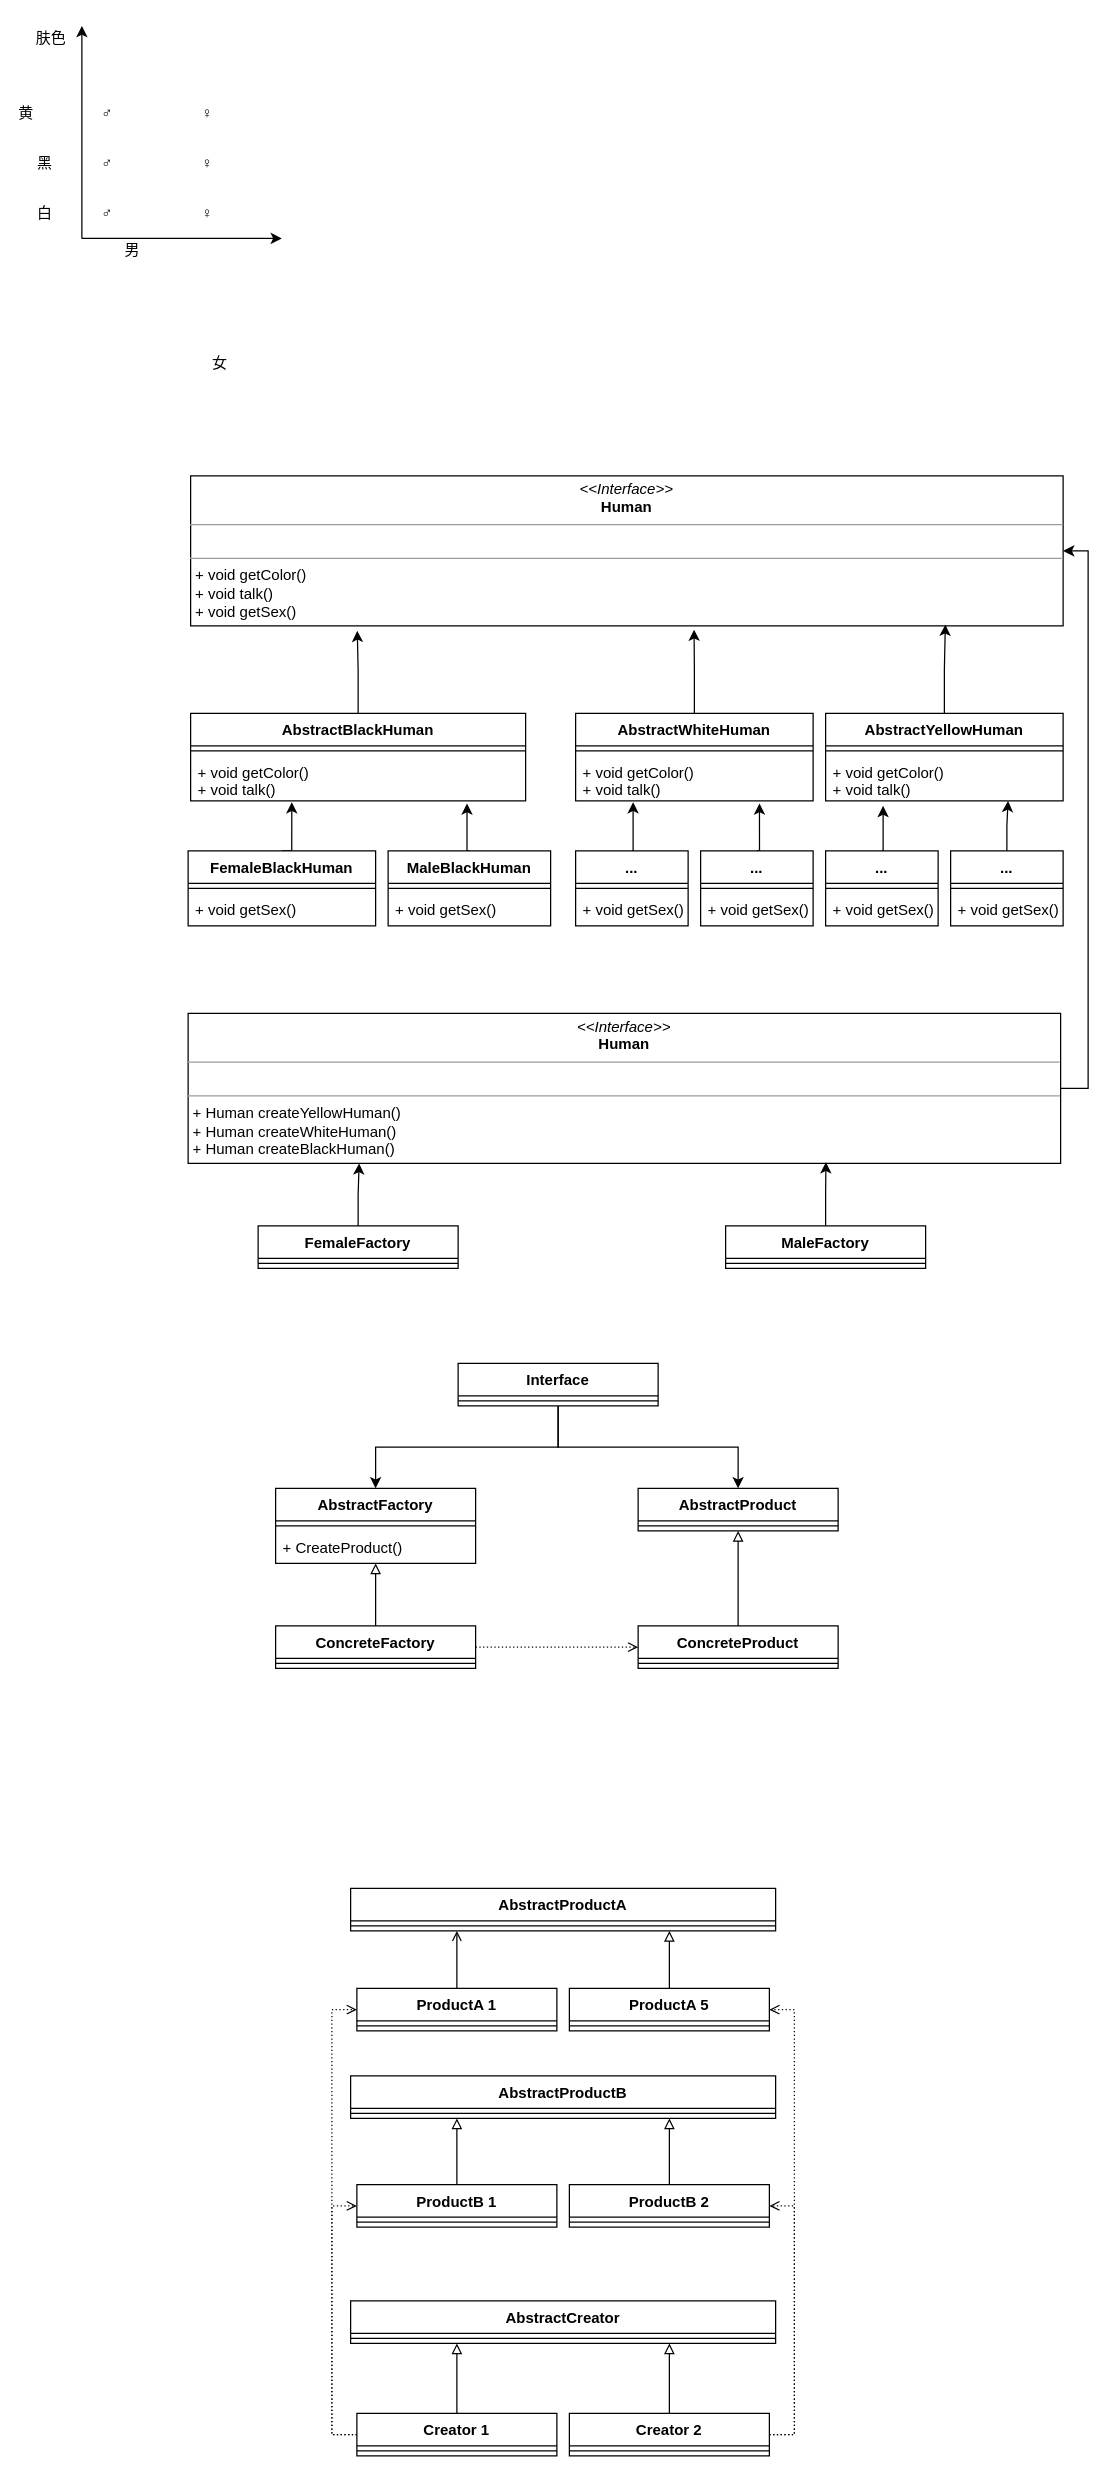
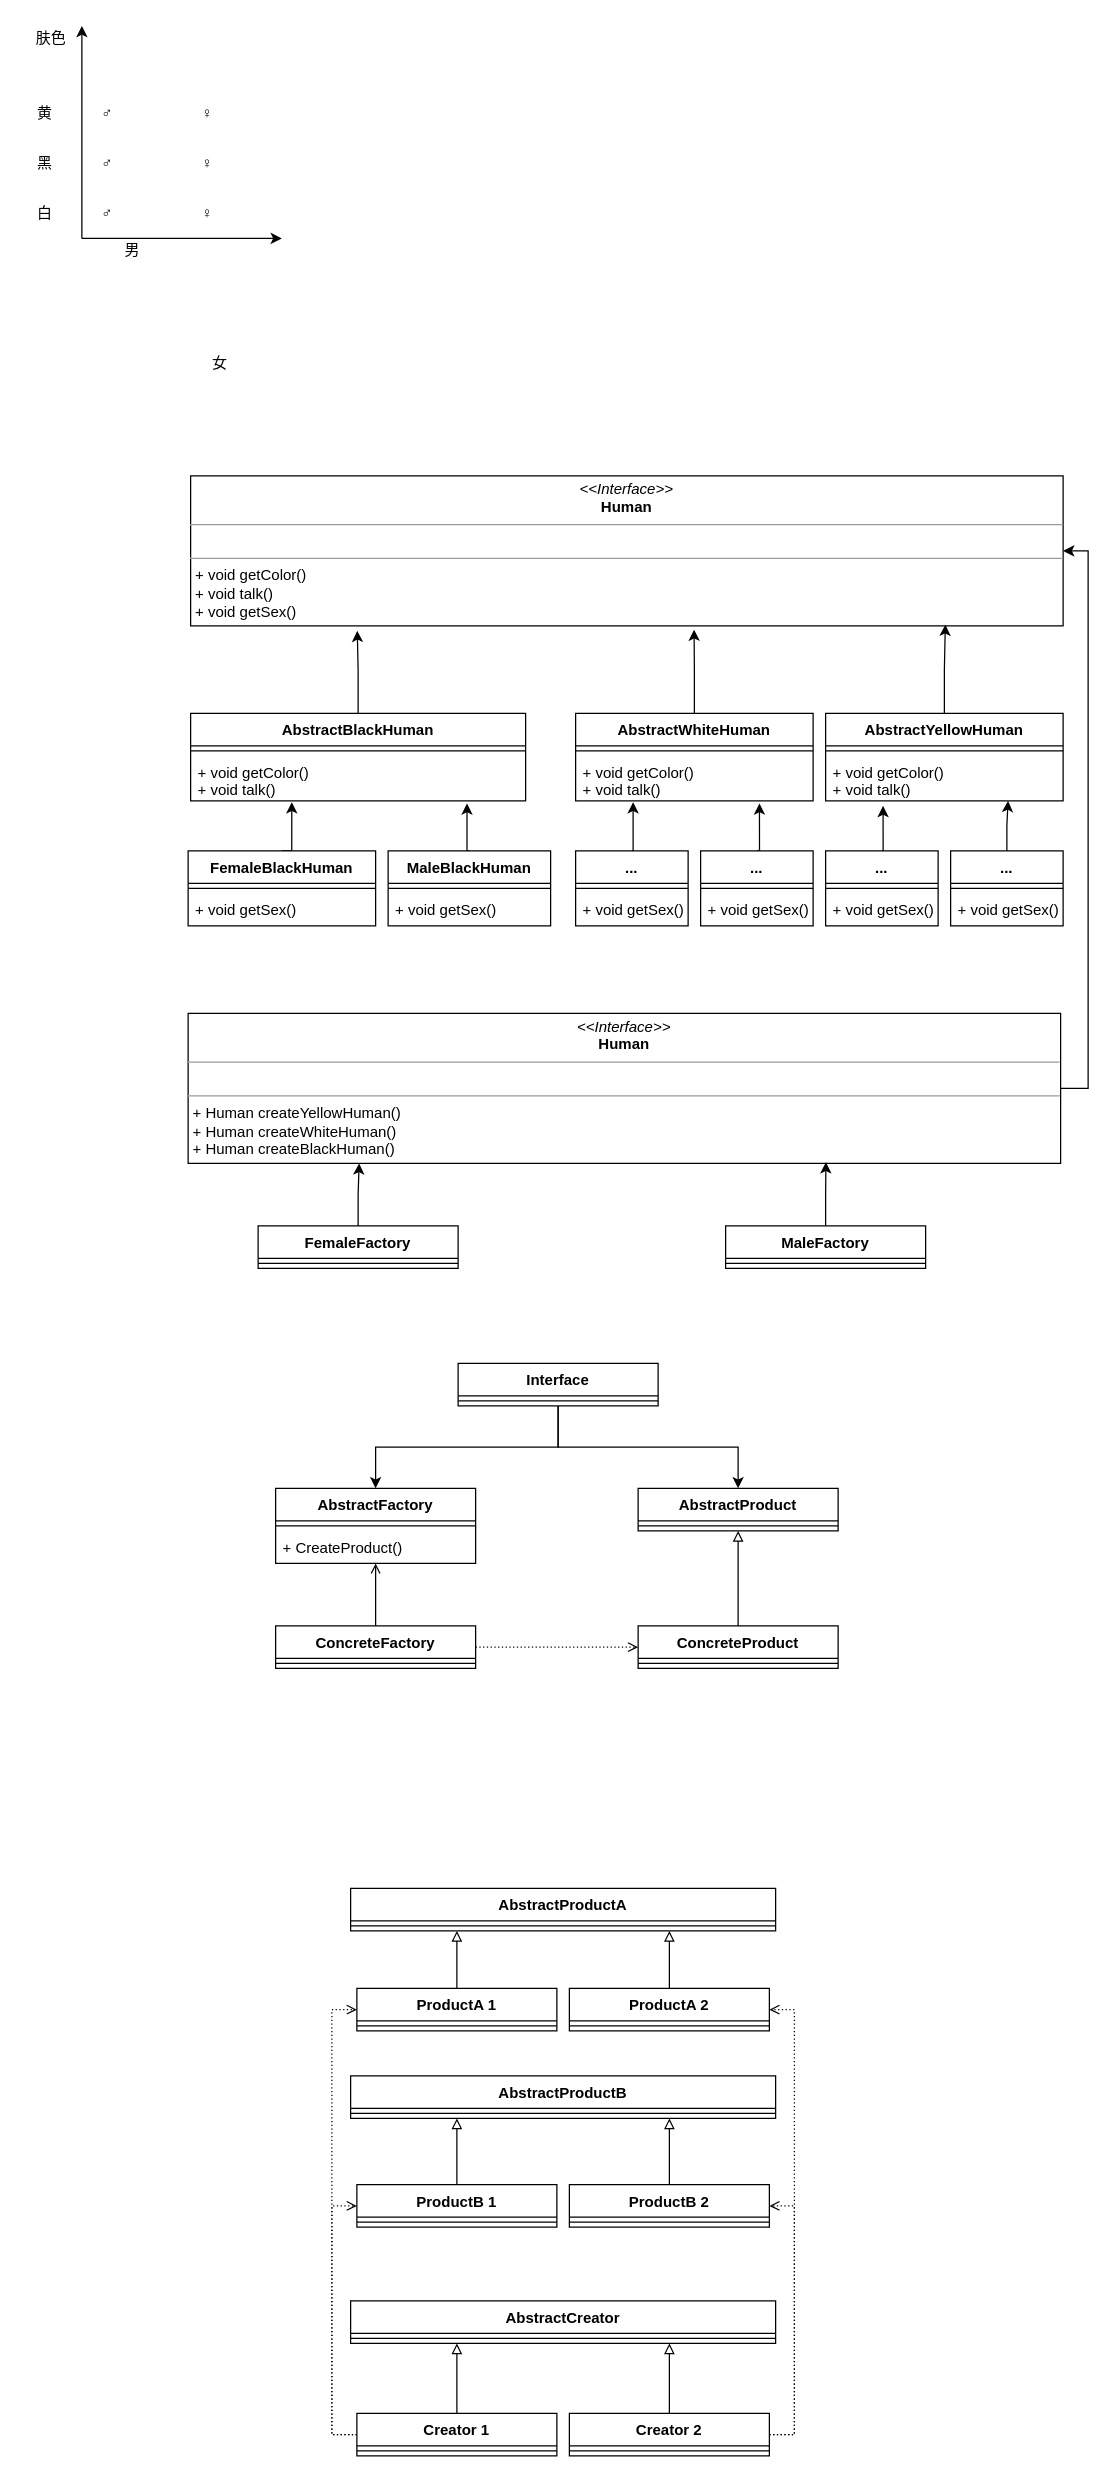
node "黄": moved (26, 113) -> (44, 113)
edge "ConcreteFactory" -> "+ CreateProduct()": arrowhead block -> open
edge "ProductA 1" -> "AbstractProductA": arrowhead open -> block
node "ProductA 5": label "ProductA 5" -> "ProductA 2"
